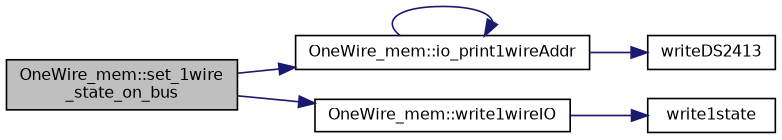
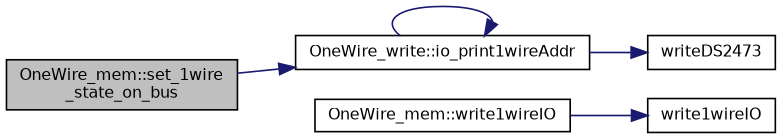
node "OneWire_mem::io_print1wireAddr": label "OneWire_mem::io_print1wireAddr" -> "OneWire_write::io_print1wireAddr"
node "writeDS2413": label "writeDS2413" -> "writeDS2473"
edge "OneWire_mem::set_1wire _state_on_bus" -> "OneWire_mem::write1wireIO": removed
node "write1state": label "write1state" -> "write1wireIO"
